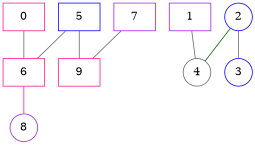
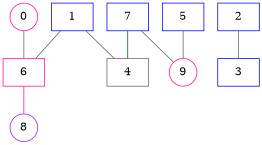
node "0": shape box -> circle
node "7": color purple -> blue
node "1": color purple -> blue
node "2": shape circle -> box
edge "5" -- "6": now "1" -- "6"
edge "2" -- "4": now "7" -- "4"
node "9": shape box -> circle
node "4": shape circle -> box
node "3": shape circle -> box
